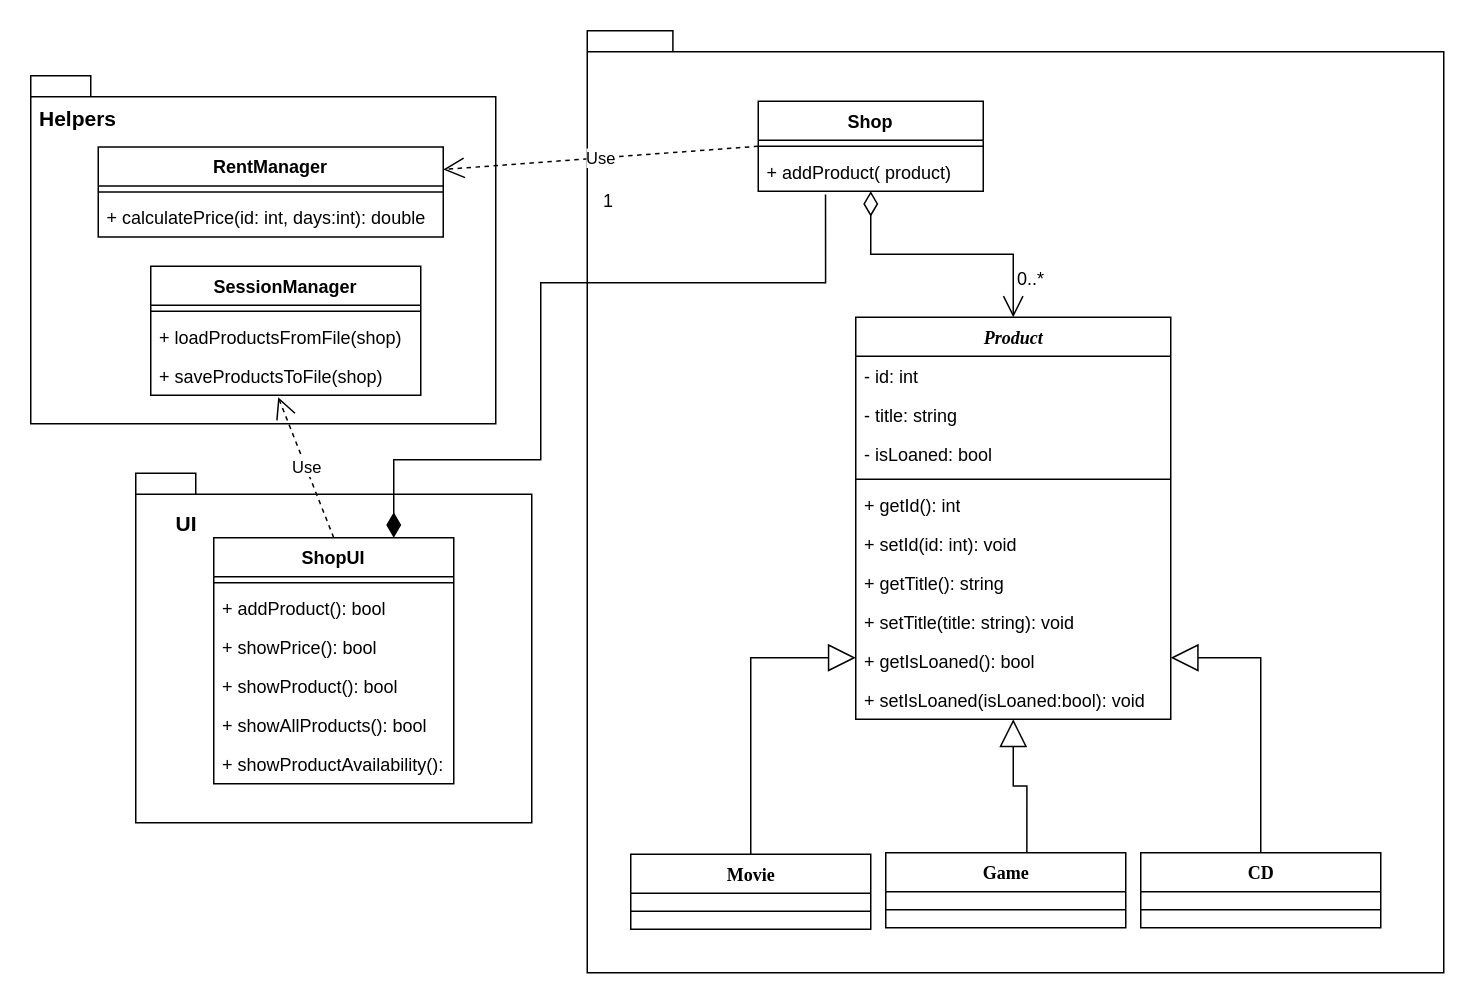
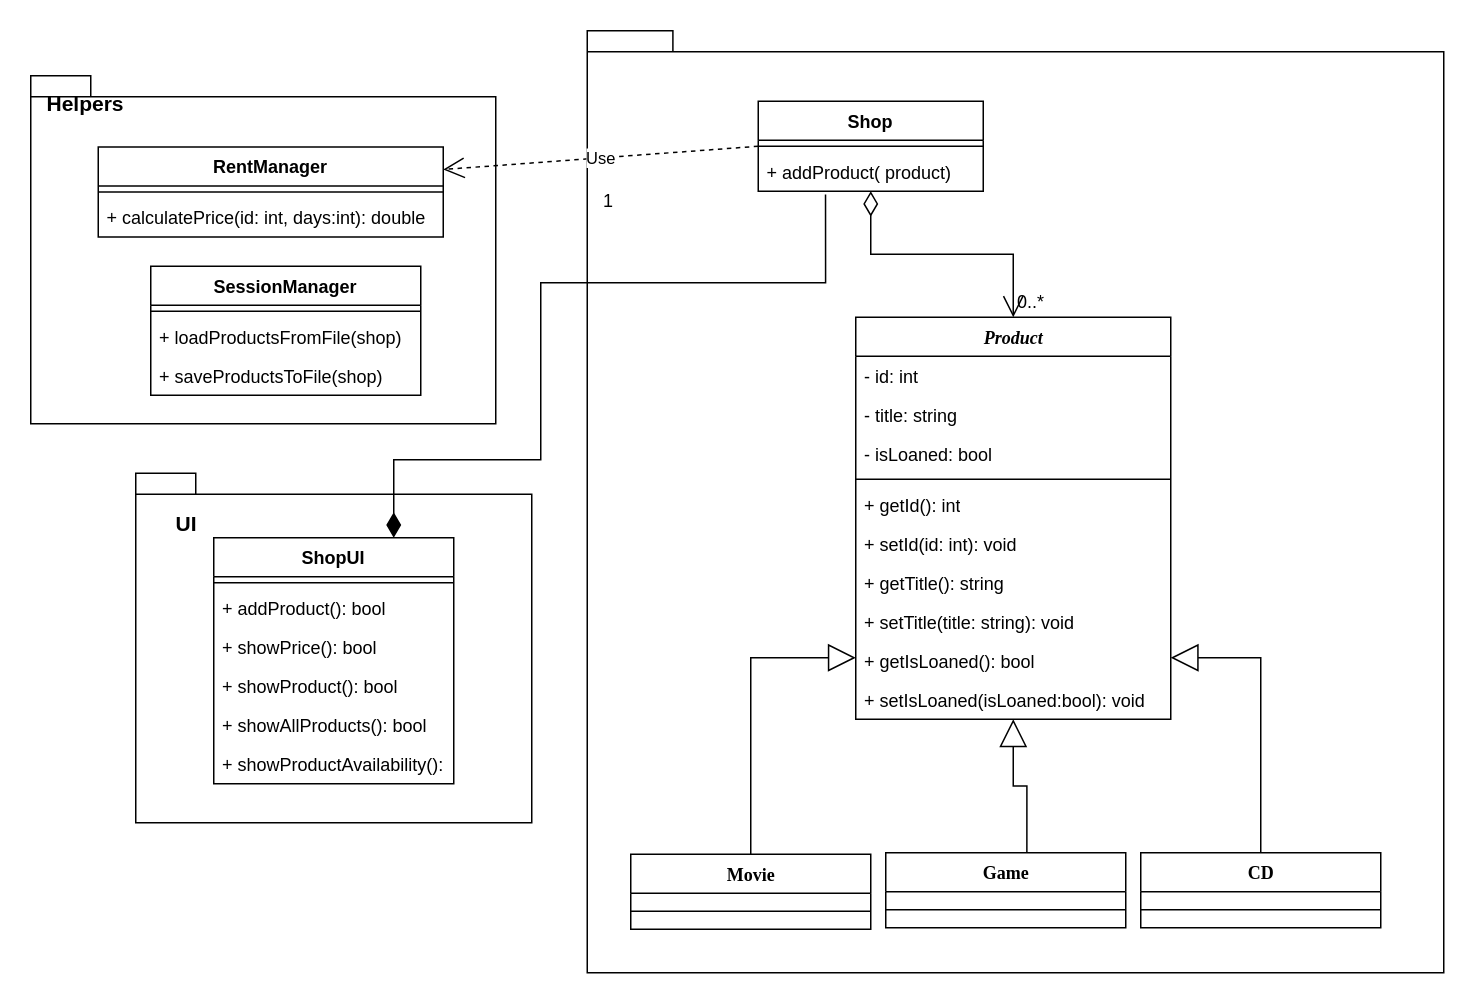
node "Helpers": moved (82, 118) -> (89, 103)
node "0..*": moved (1037, 280) -> (1037, 302)
edge "ShopUI" -> "+ saveProductsToFile(shop)": removed, label "Use"
